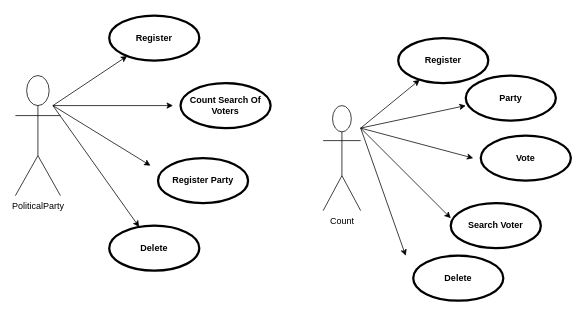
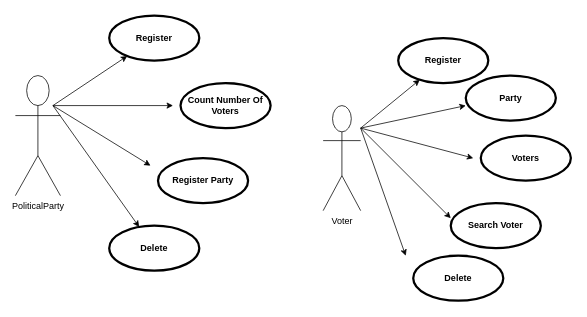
node "Count Search Of Voters": label "Count Search Of Voters" -> "Count Number Of Voters"
node "Vote": label "Vote" -> "Voters"
node "Count": label "Count" -> "Voter"
